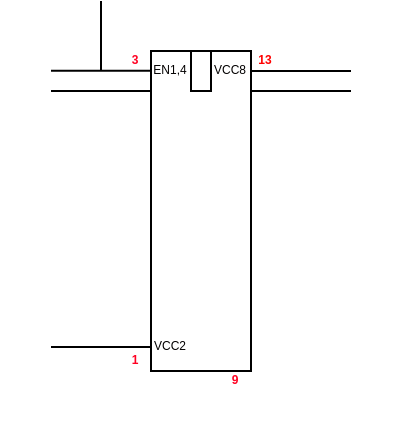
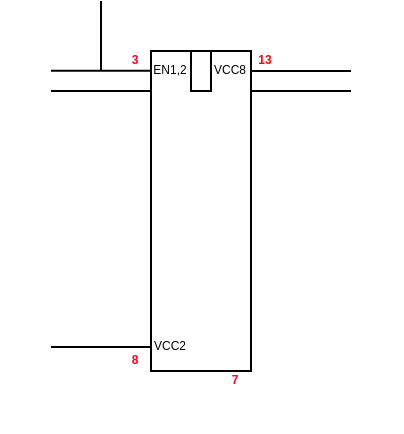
node "EN1,4": label "EN1,4" -> "EN1,2"
node "1": label "1" -> "8"
node "9": label "9" -> "7"
